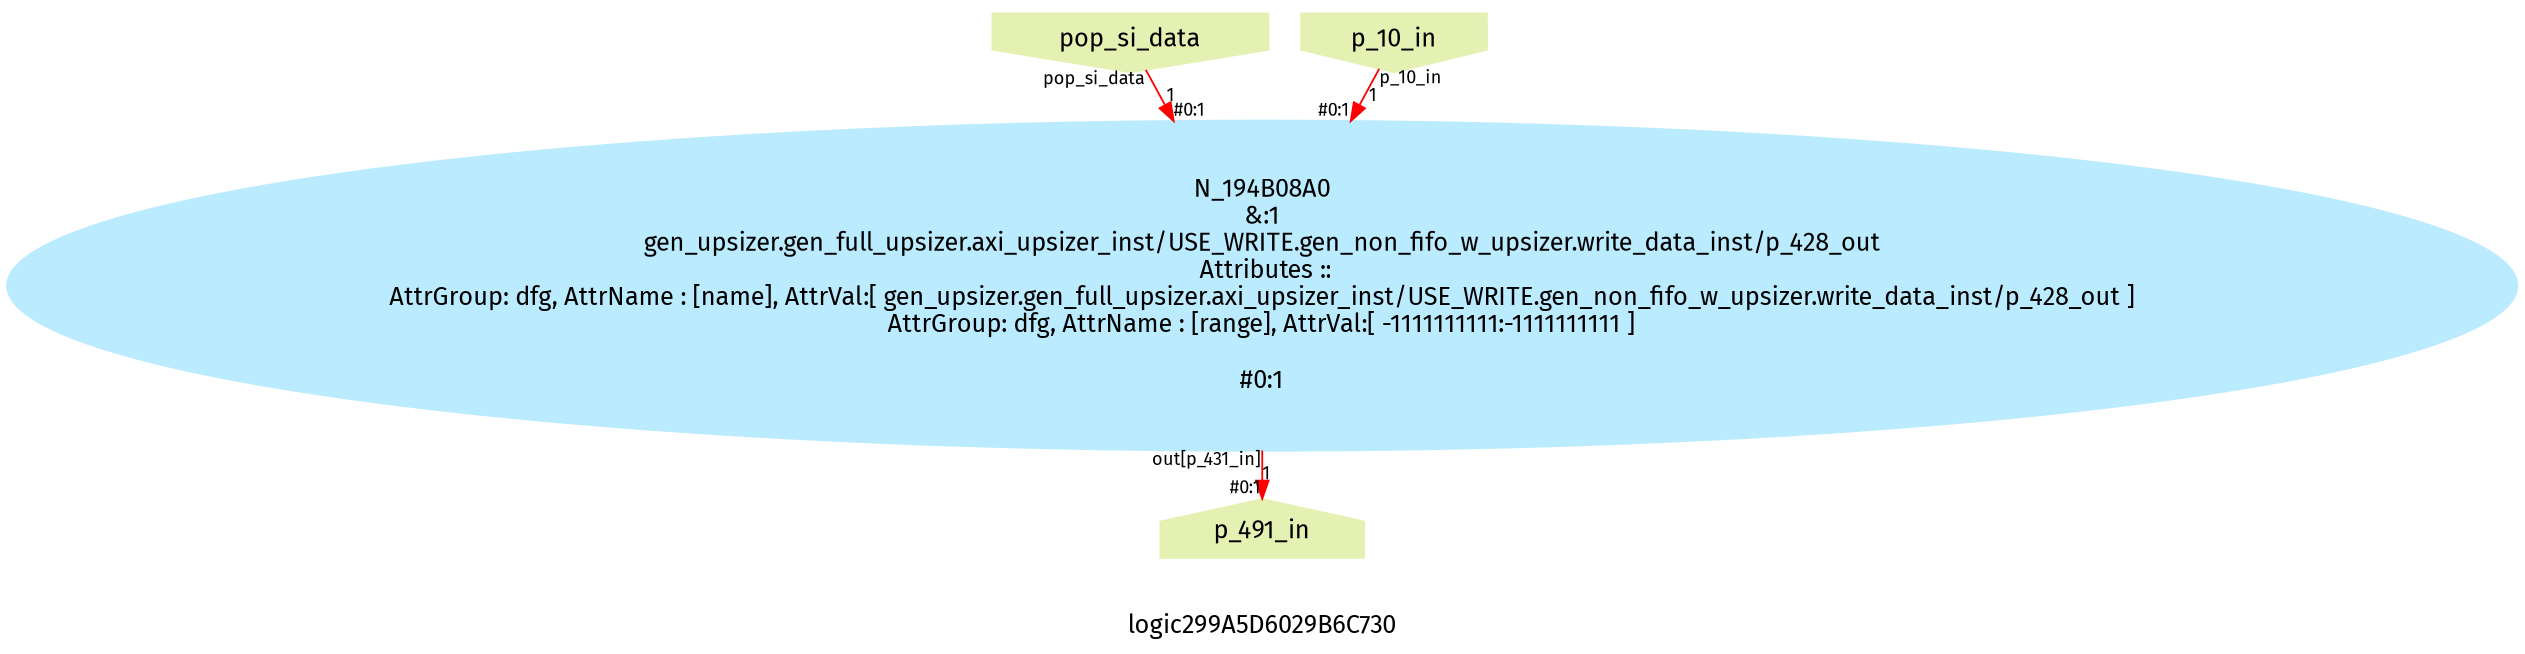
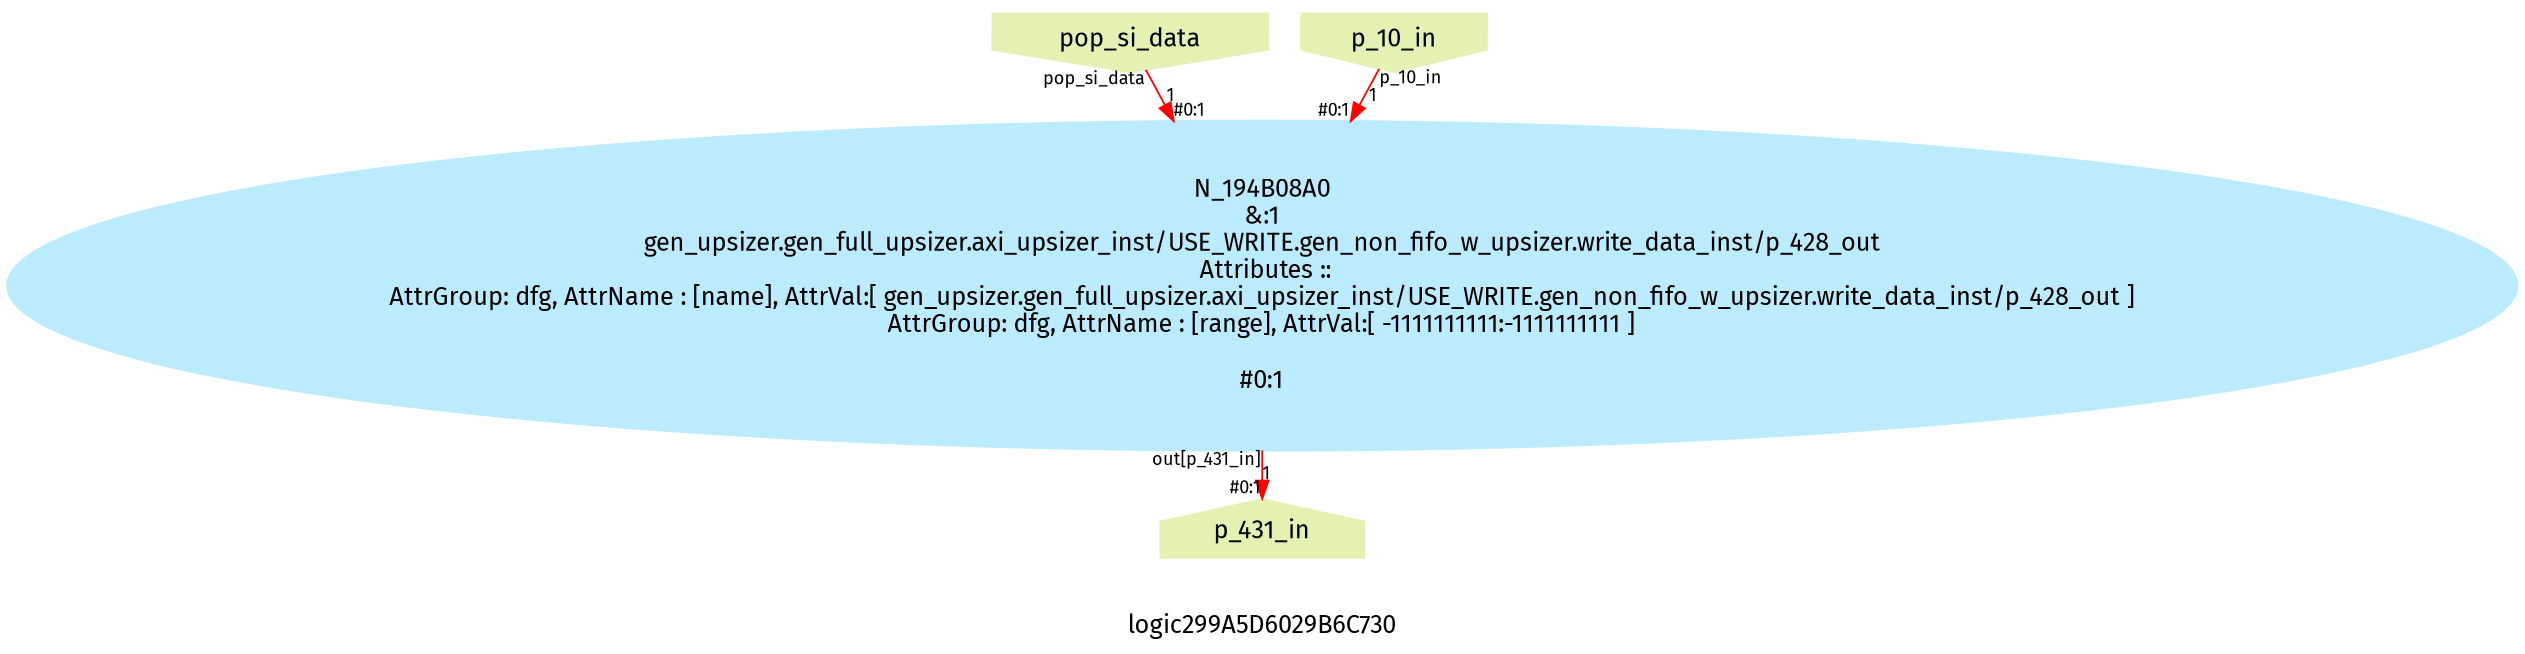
node "p_491_in": label "p_491_in" -> "p_431_in"
